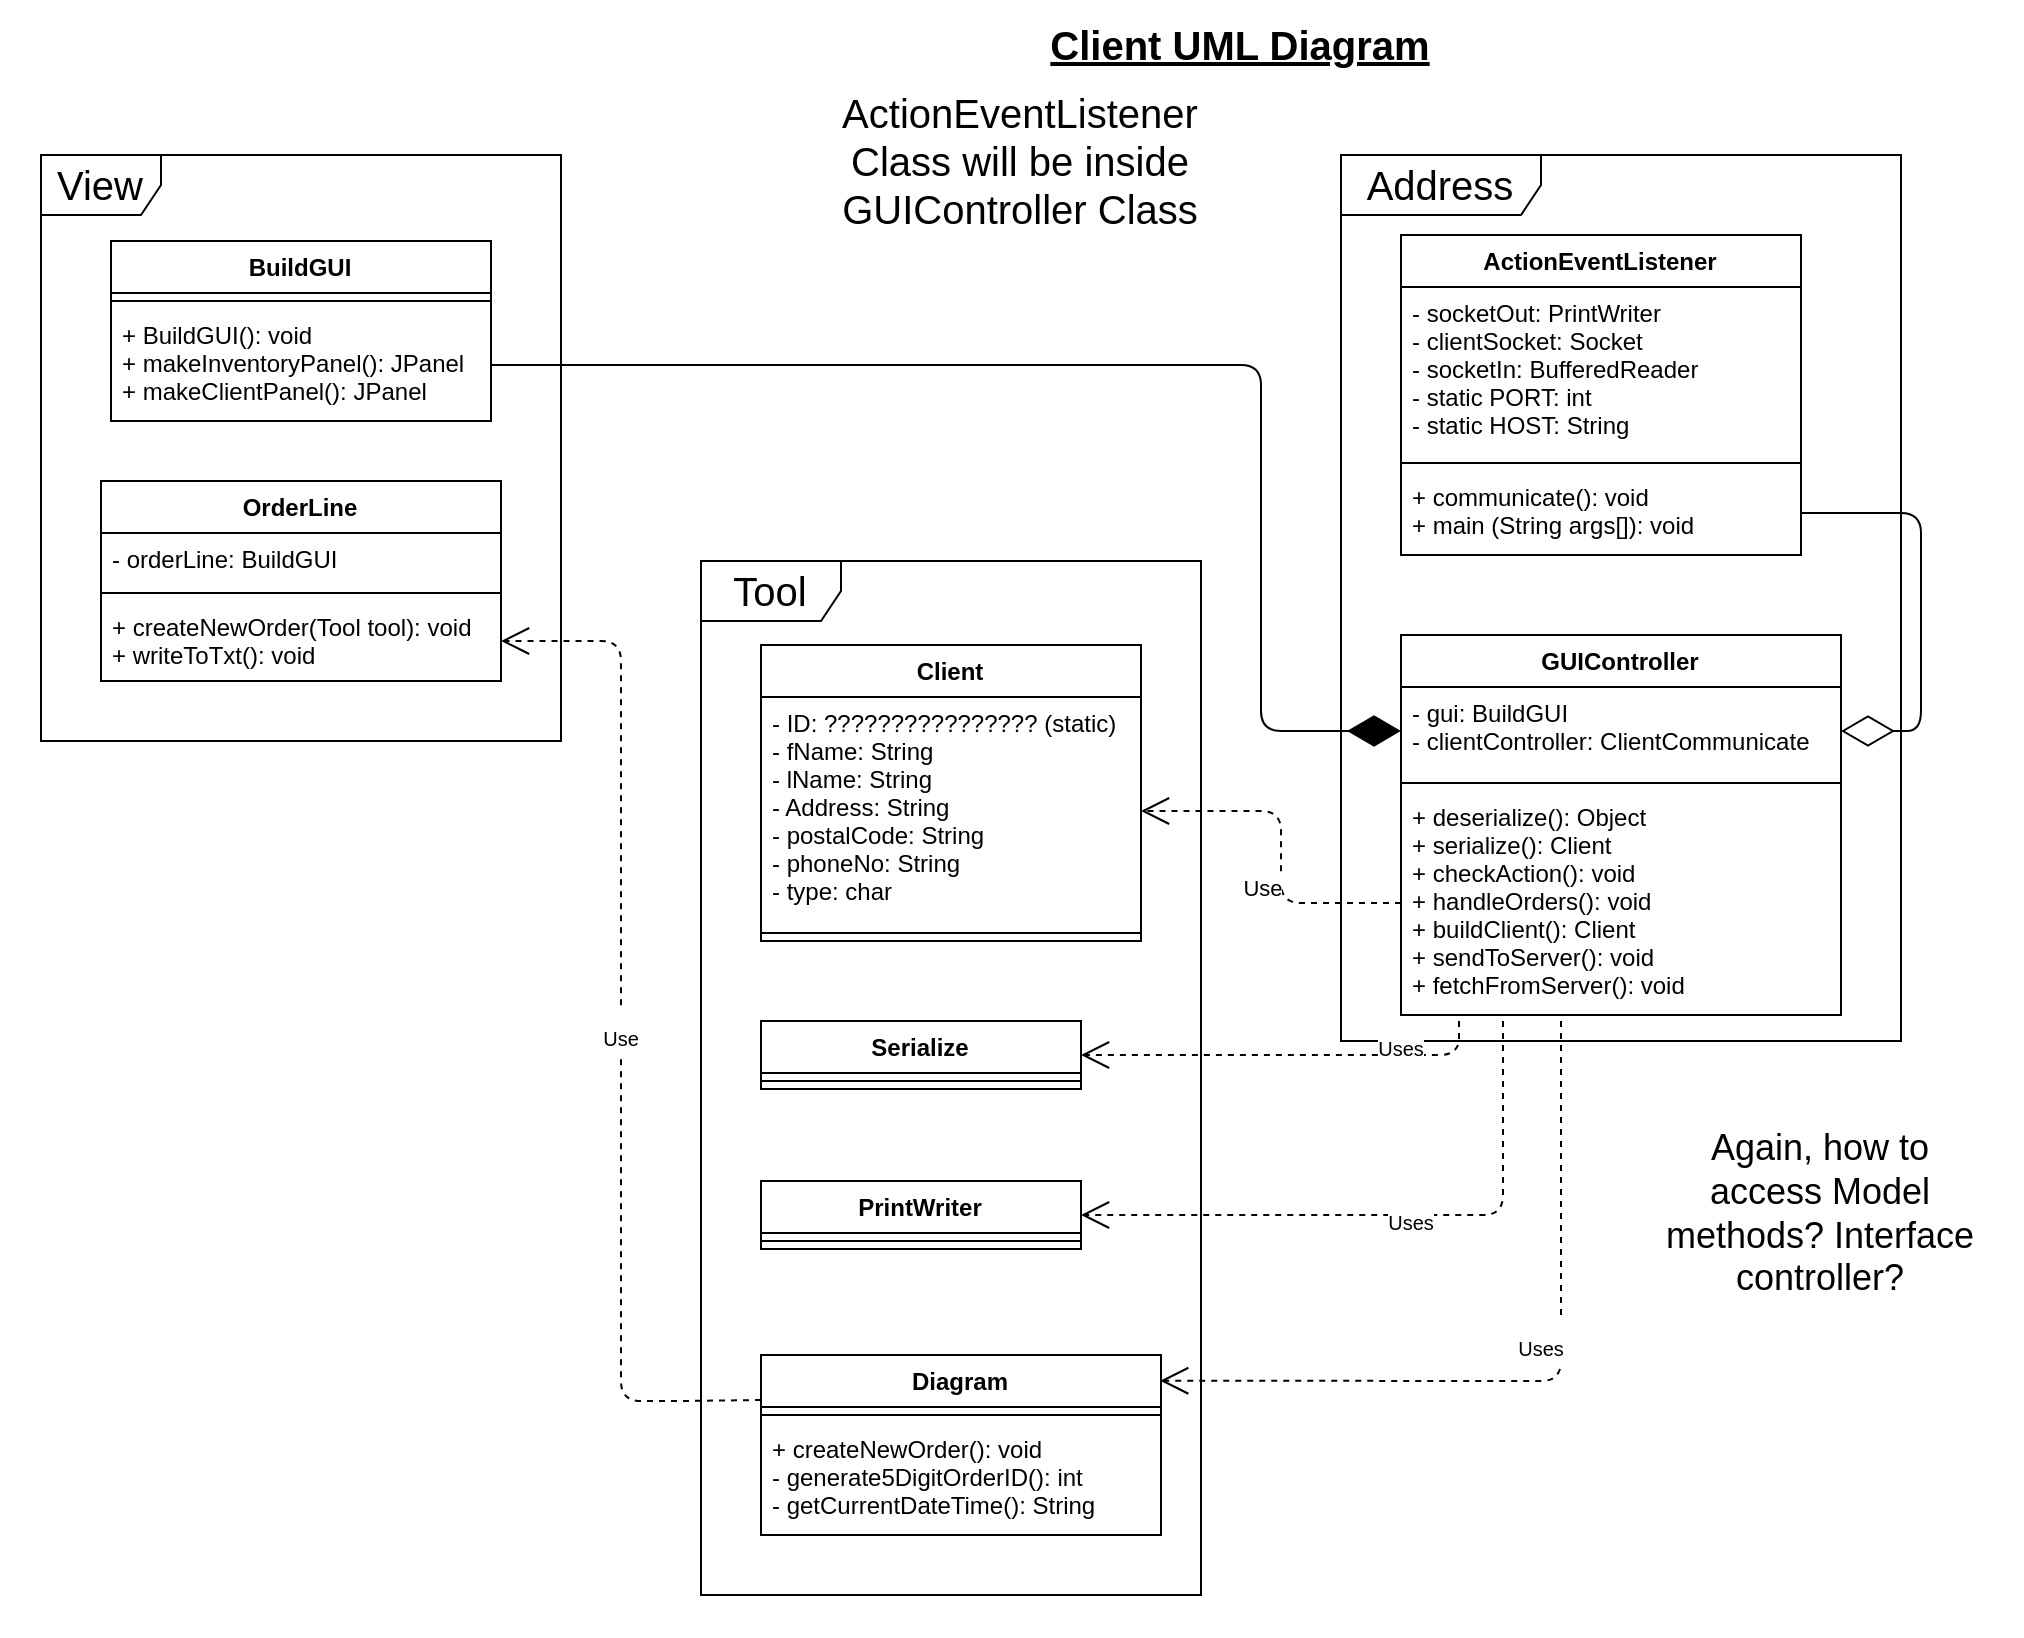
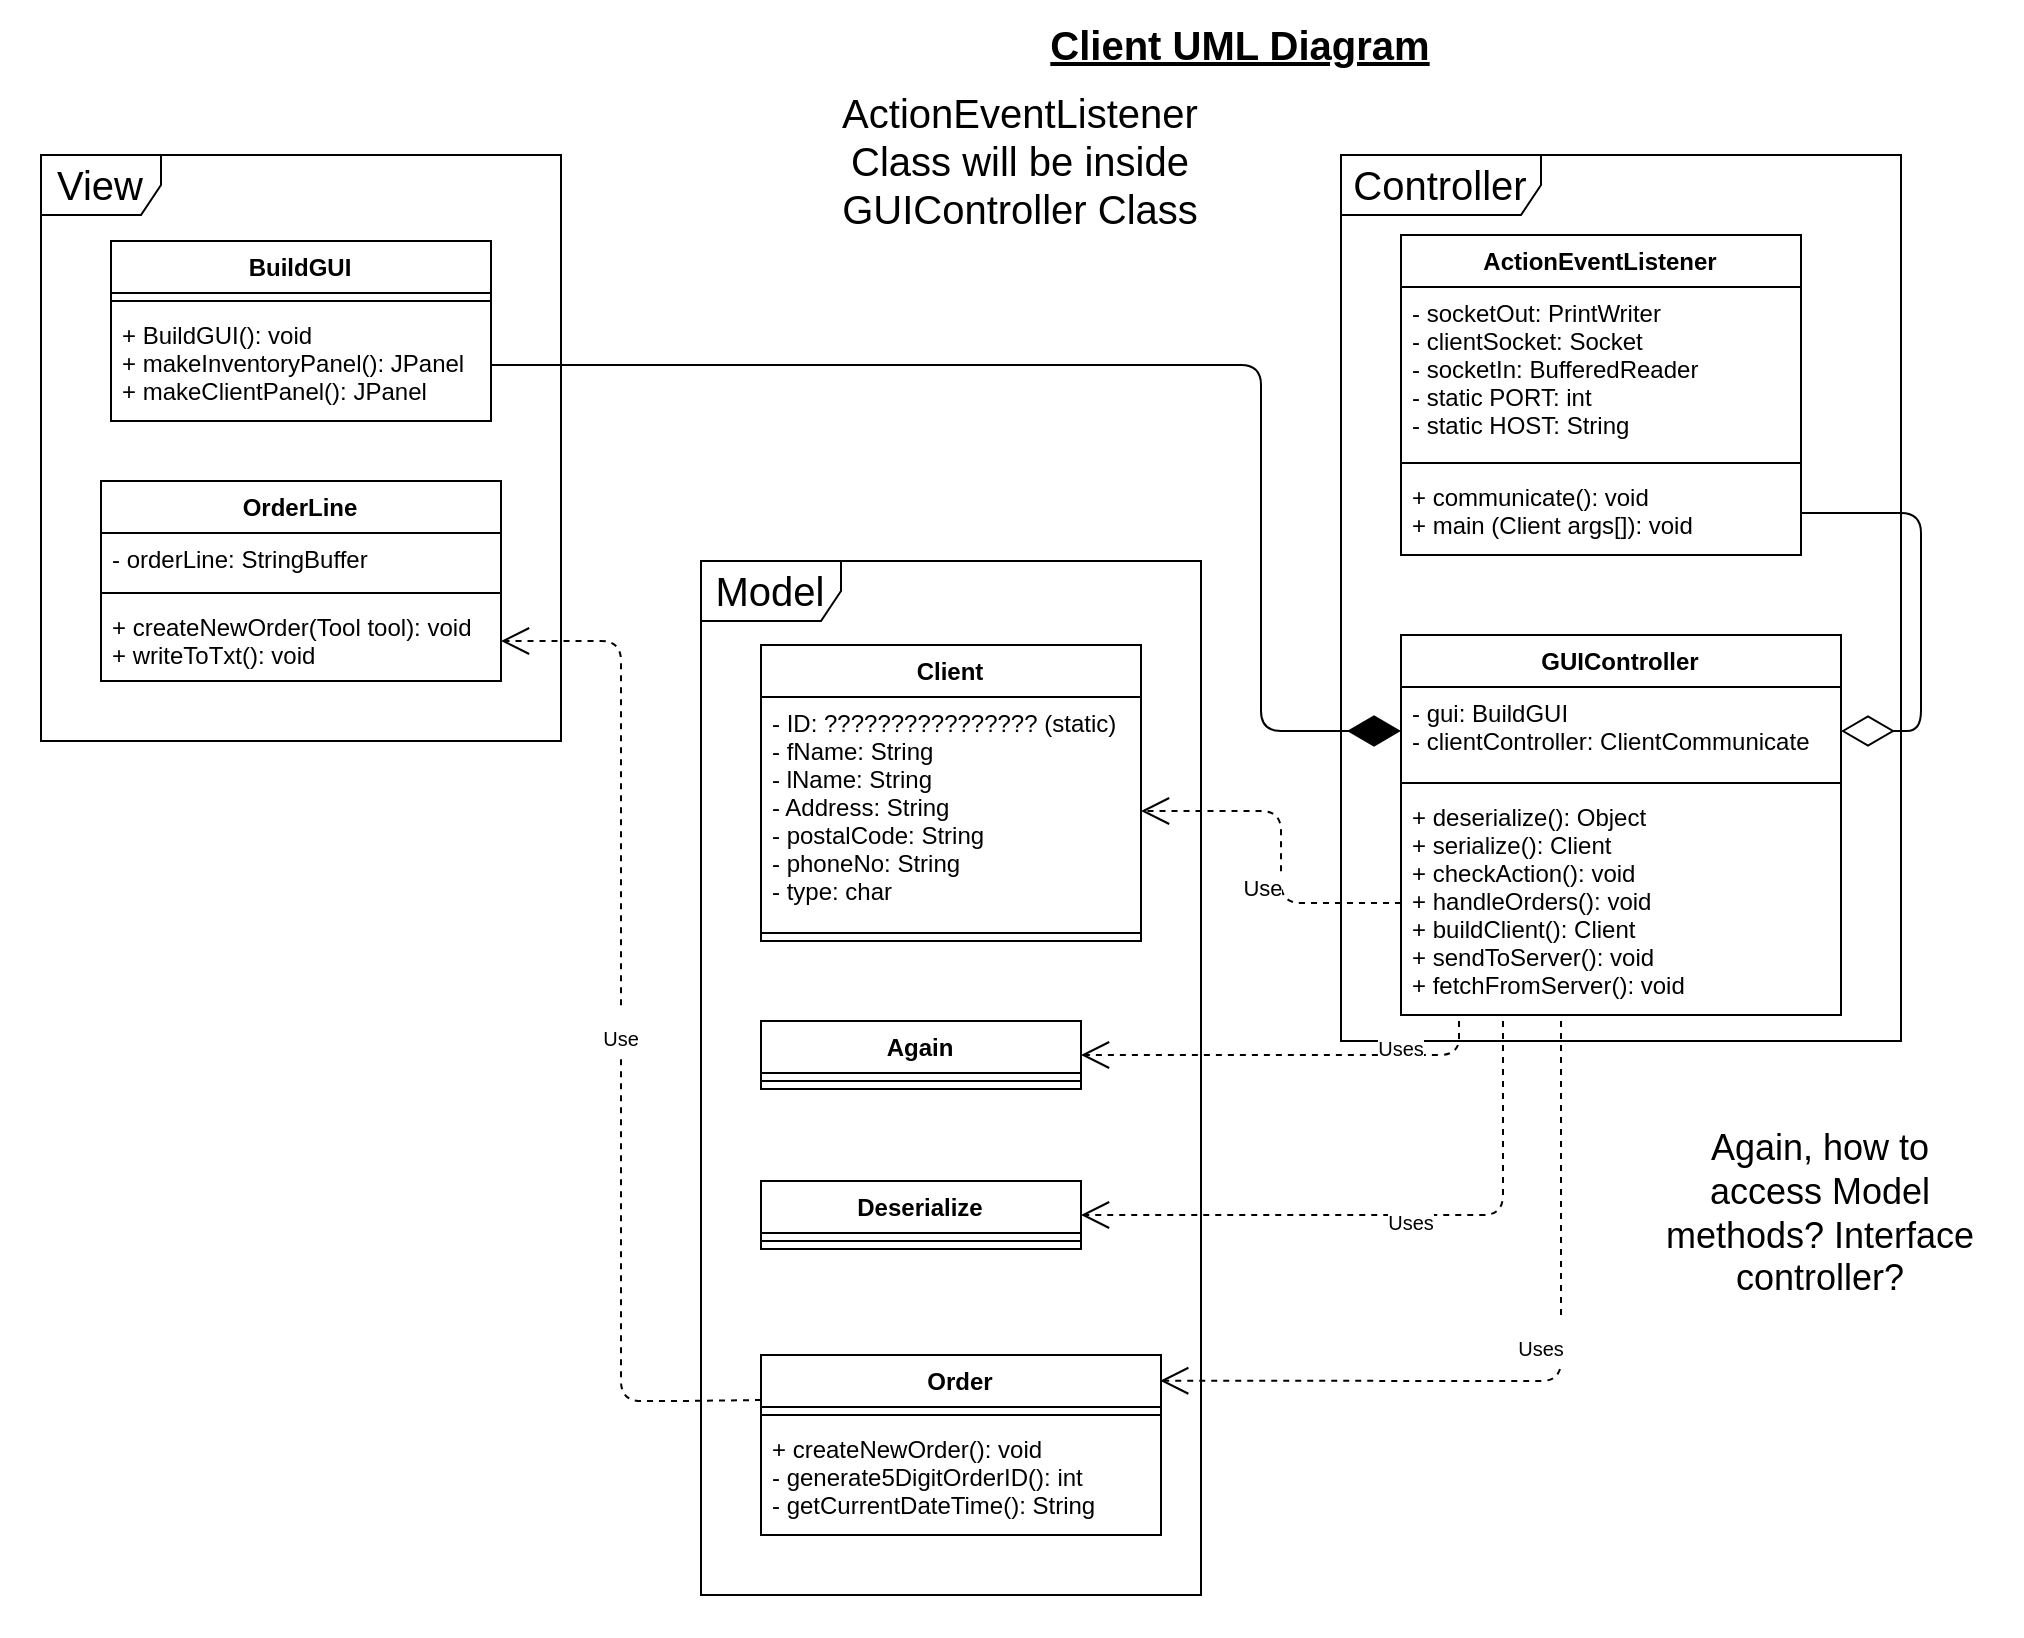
node "Address": label "Address" -> "Controller"
node "+ communicate(): void + main (String args[]): void": label "+ communicate(): void + main (String args[]): void" -> "+ communicate(): void + main (Client args[]): void"
node "- orderLine: BuildGUI": label "- orderLine: BuildGUI" -> "- orderLine: StringBuffer"
node "Tool": label "Tool" -> "Model"
node "Serialize": label "Serialize" -> "Again"
node "PrintWriter": label "PrintWriter" -> "Deserialize"
node "Diagram": label "Diagram" -> "Order"
